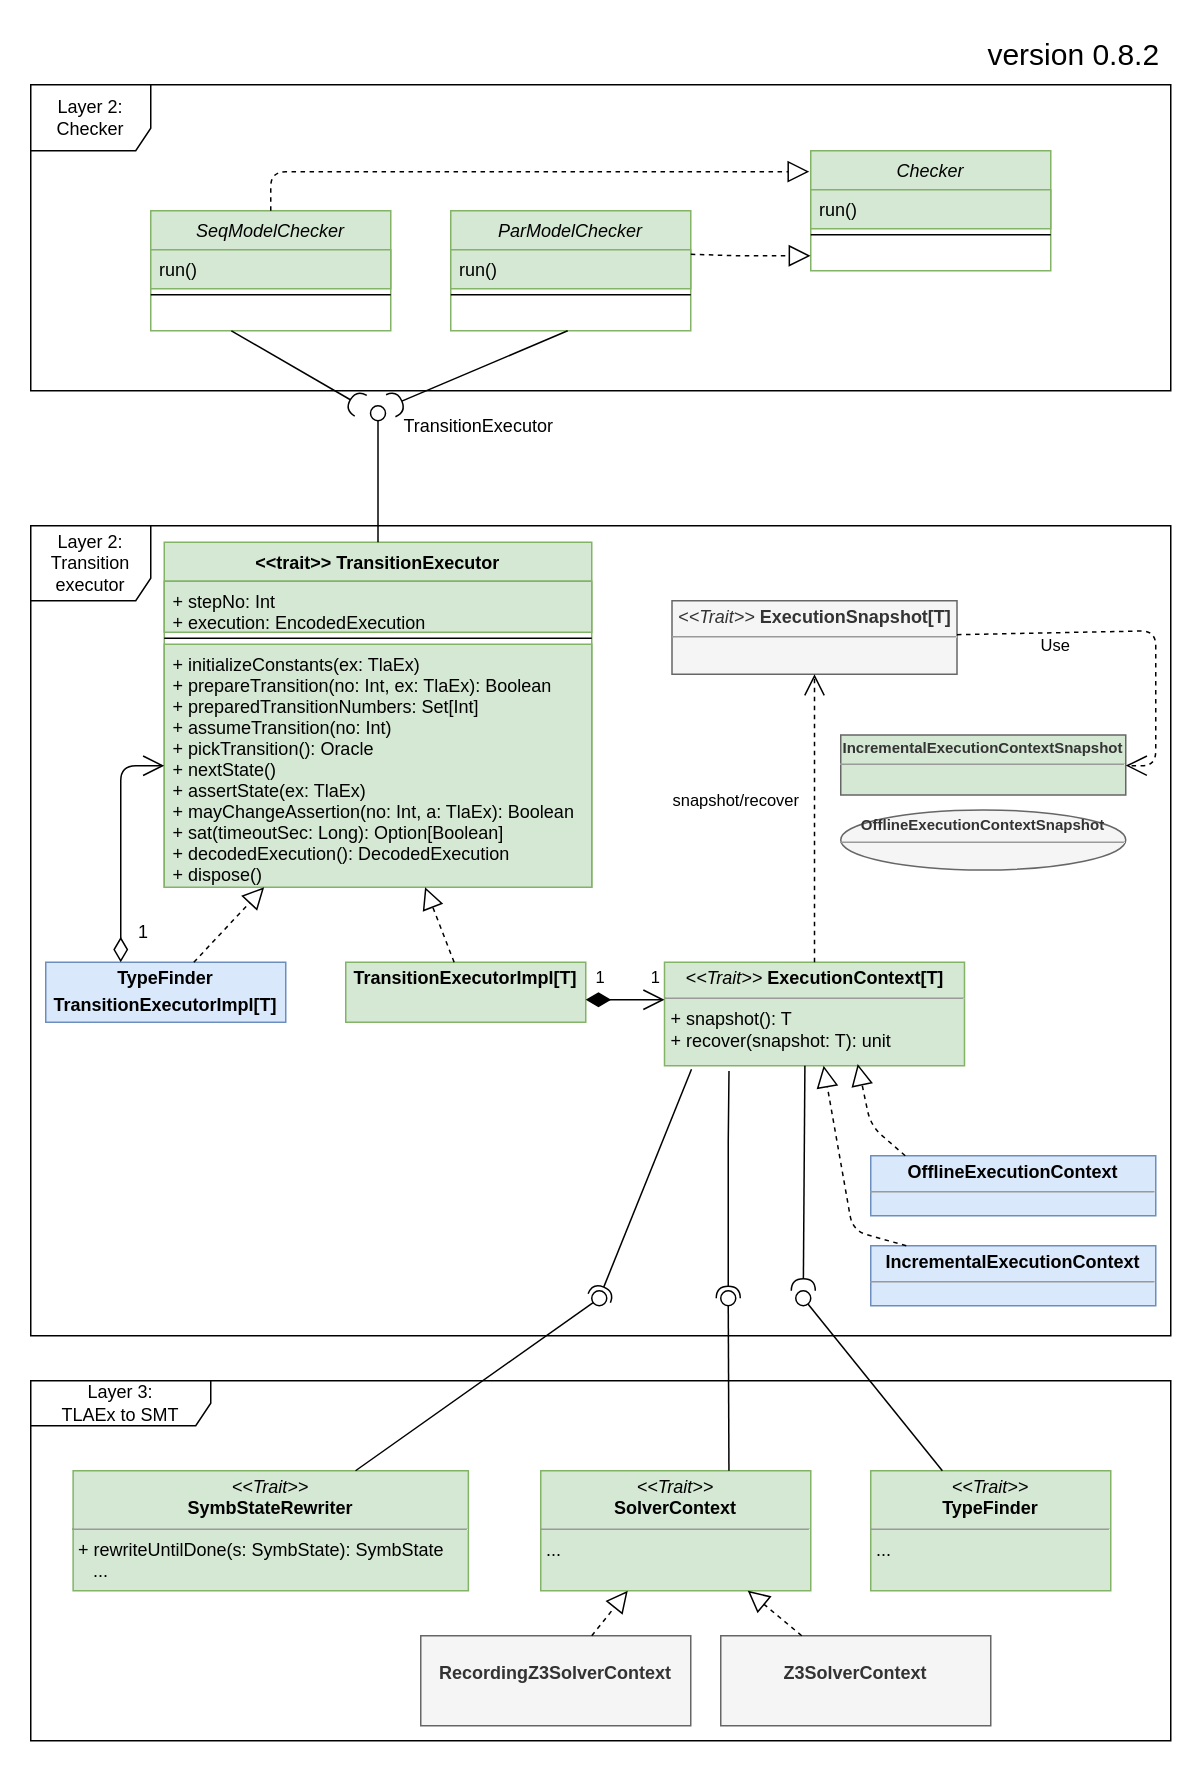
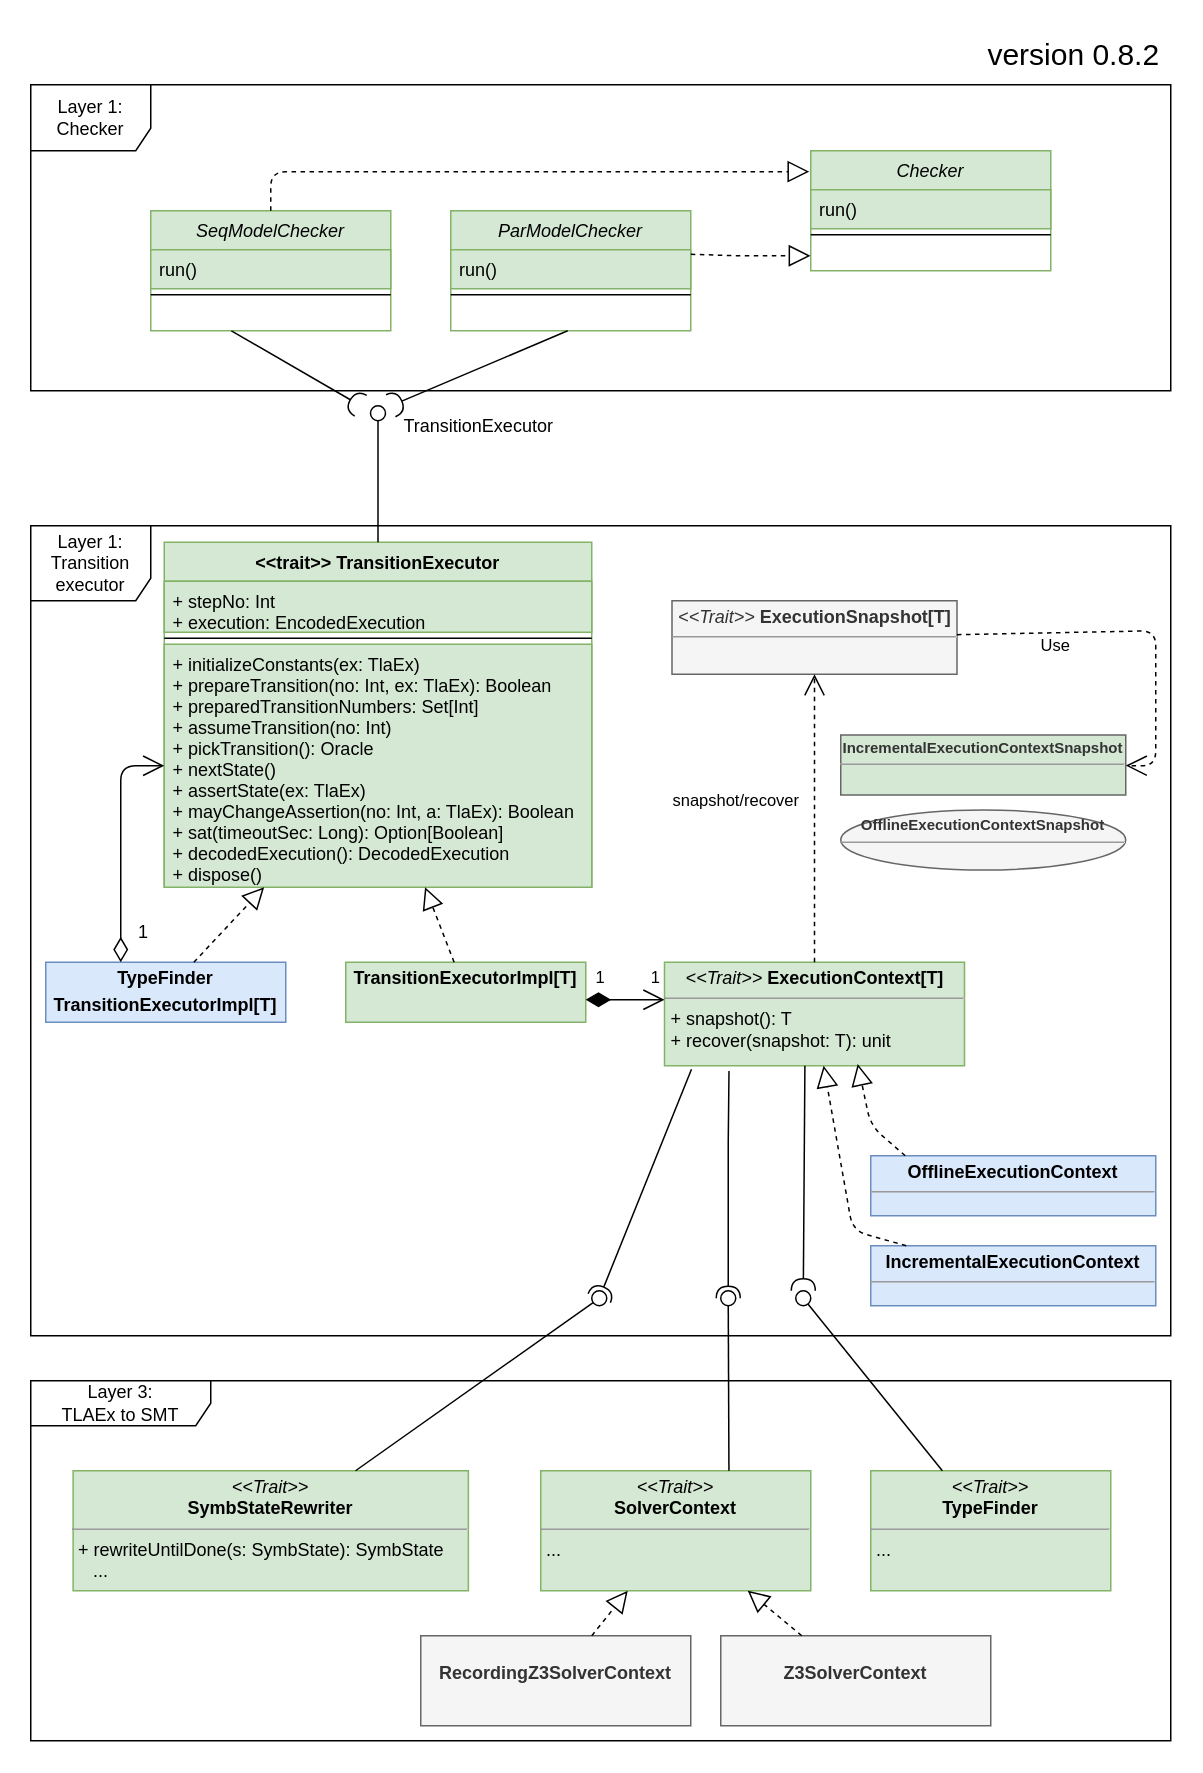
node "Layer 2: Checker": label "Layer 2: Checker" -> "Layer 1: Checker"
node "Layer 2: Transition executor": label "Layer 2: Transition executor" -> "Layer 1: Transition executor"
